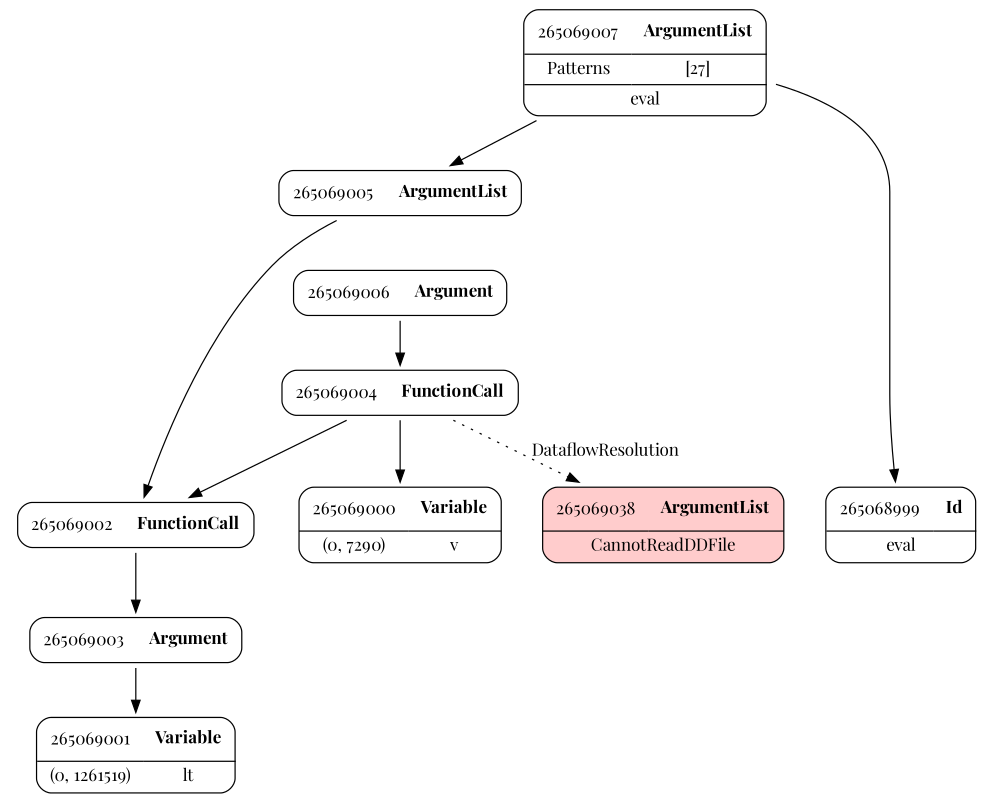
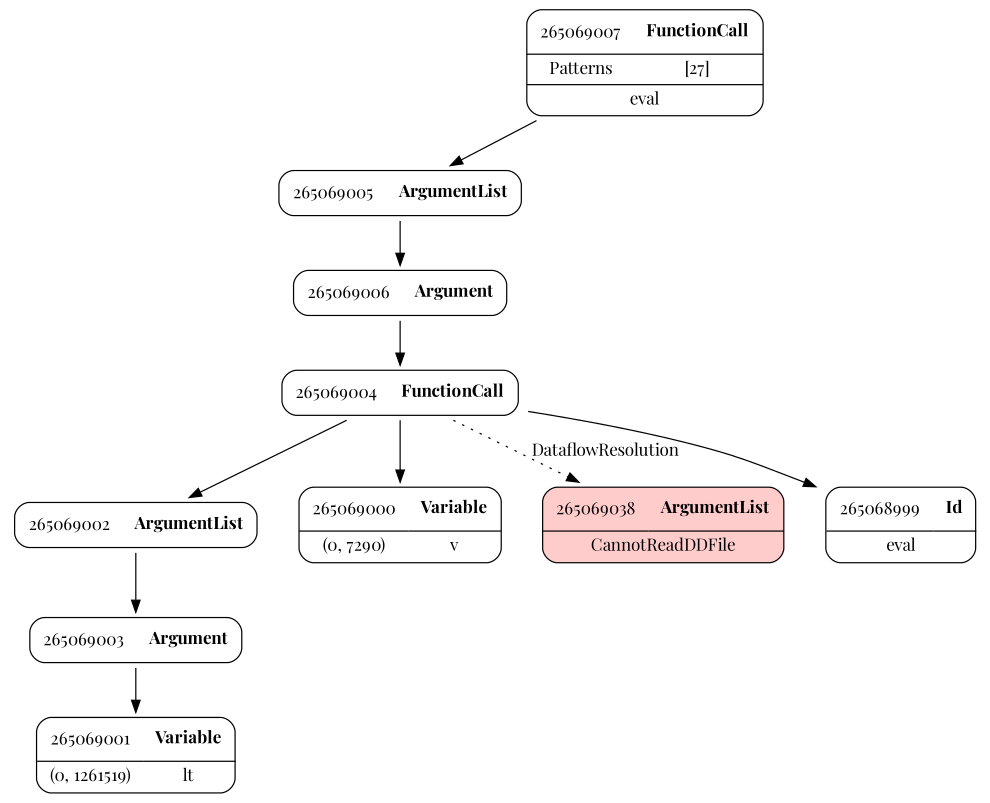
node "265069007": text "ArgumentList" -> "FunctionCall"
edge "265069007" -> "265068999": now "265069004" -> "265068999"
edge "265069005" -> "265069002": now "265069005" -> "265069006"
node "265069002": text "FunctionCall" -> "ArgumentList"
